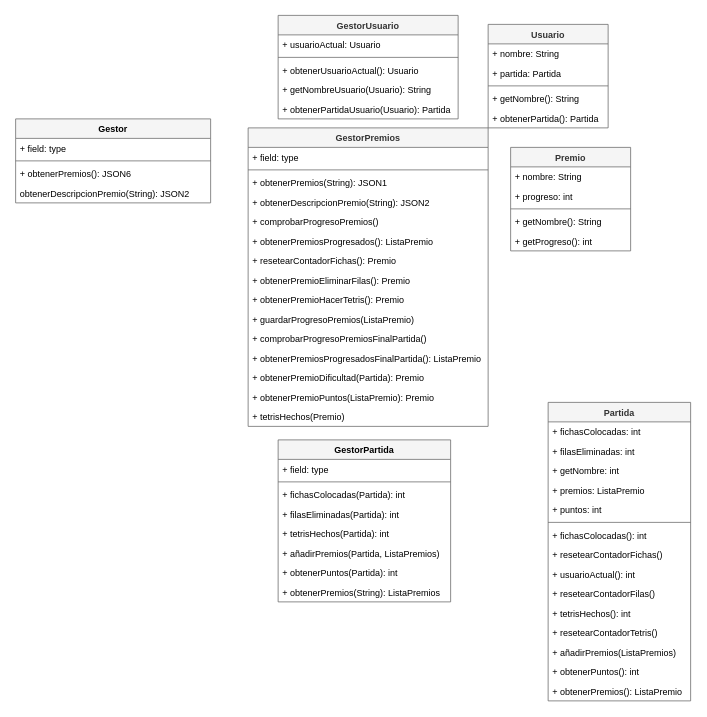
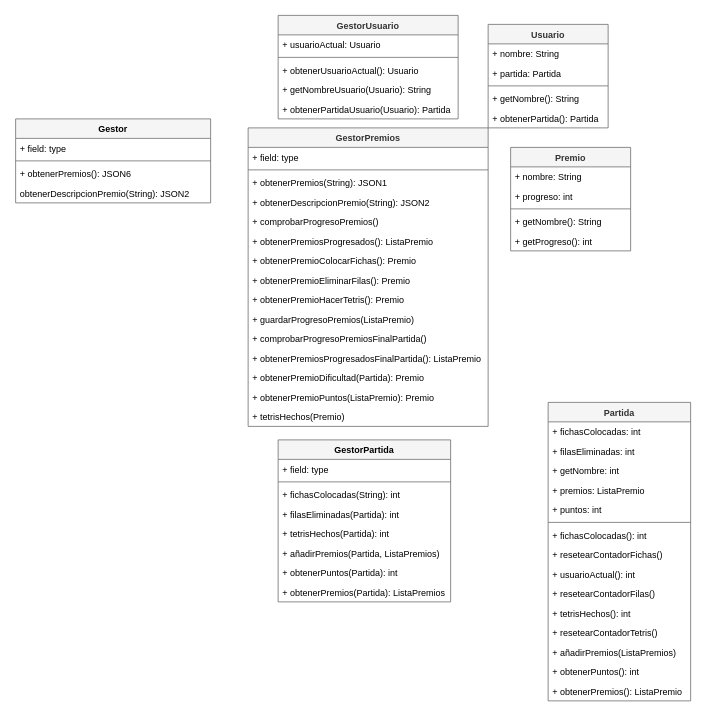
node "+ resetearContadorFichas(): Premio": label "+ resetearContadorFichas(): Premio" -> "+ obtenerPremioColocarFichas(): Premio"
node "+ fichasColocadas(Partida): int": label "+ fichasColocadas(Partida): int" -> "+ fichasColocadas(String): int"
node "+ obtenerPremios(String): ListaPremios": label "+ obtenerPremios(String): ListaPremios" -> "+ obtenerPremios(Partida): ListaPremios"
